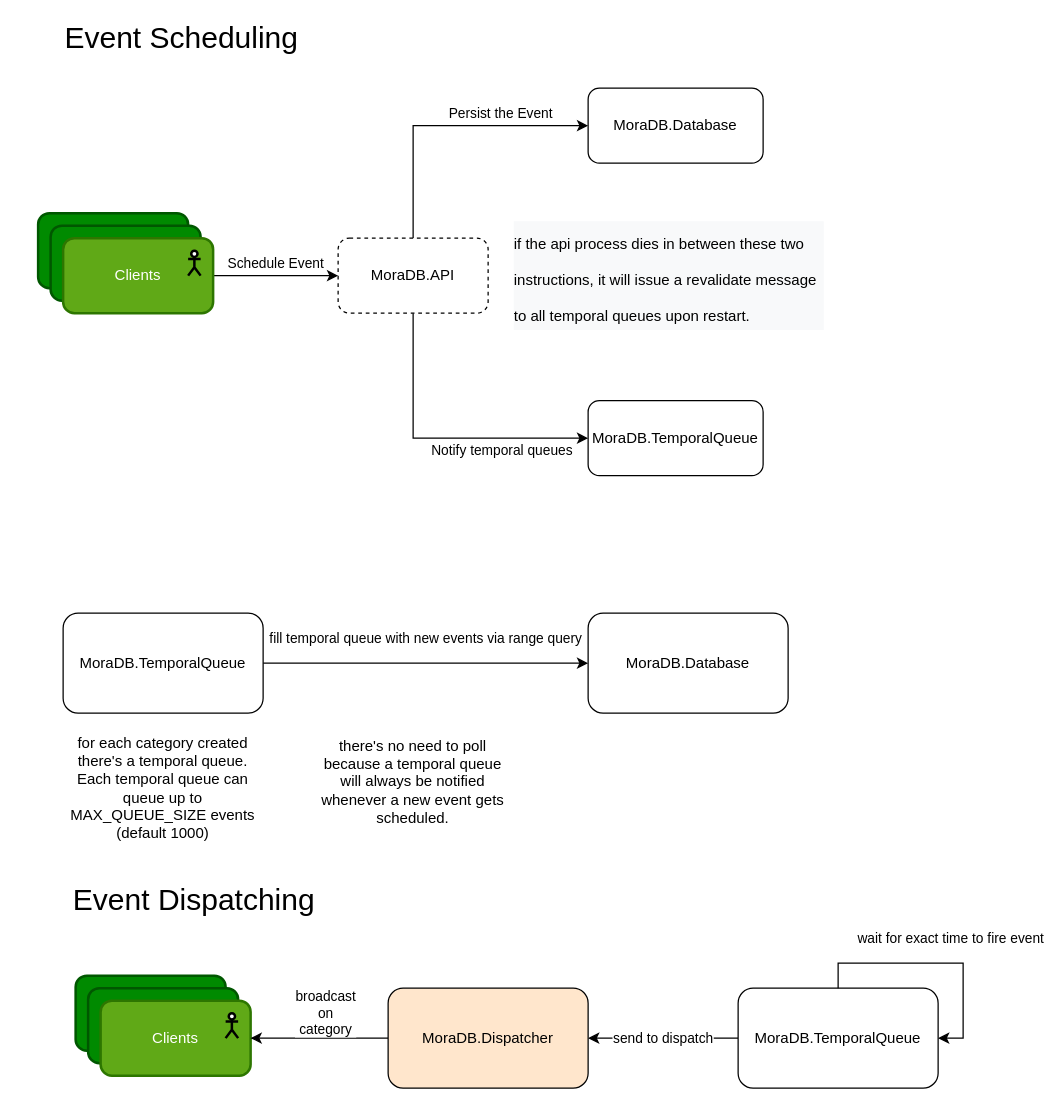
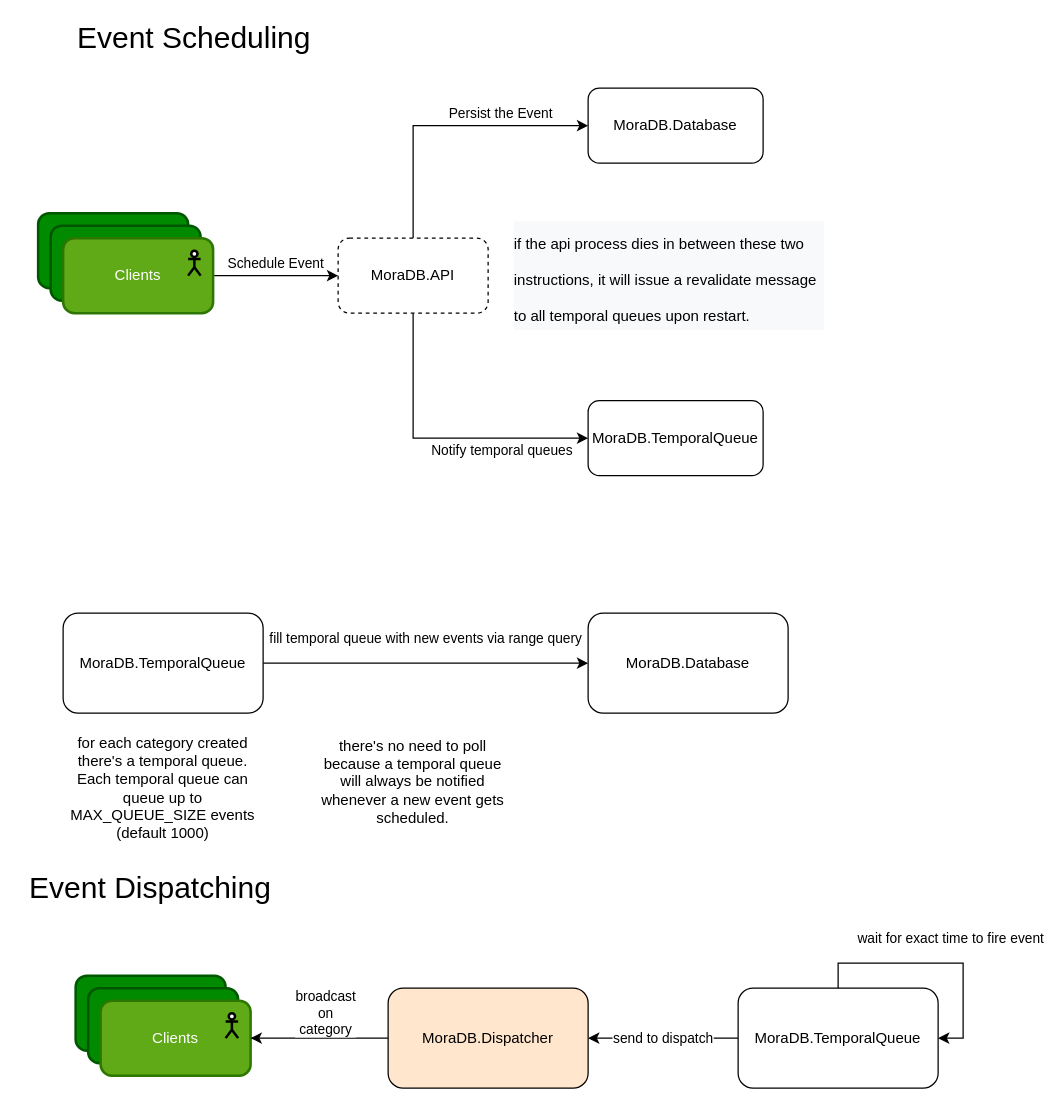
node "Event Scheduling": moved (182, 38) -> (194, 38)
node "Event Dispatching": moved (194, 901) -> (151, 888)
